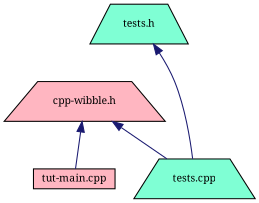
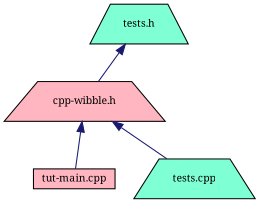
edge "tests.cpp" -> "tests.h": now "cpp-wibble.h" -> "tests.h"
